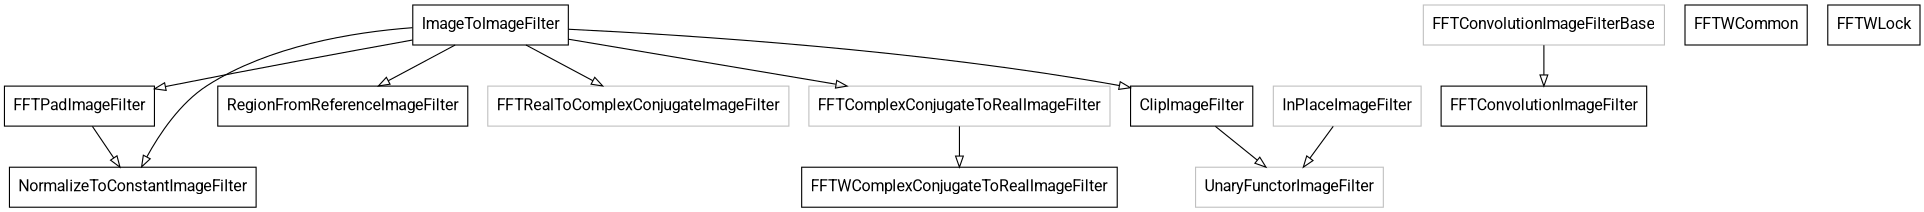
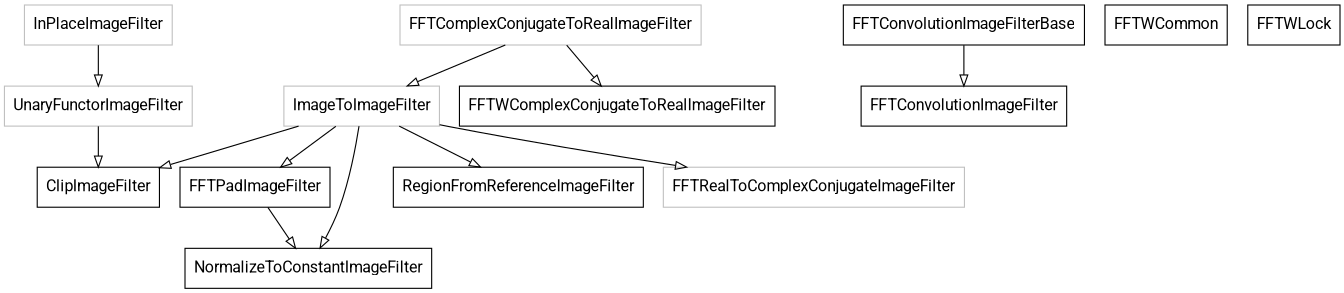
node "ImageToImageFilter": color black -> grey
node "FFTConvolutionImageFilterBase": color grey -> black
edge "ImageToImageFilter" -> "FFTComplexConjugateToRealImageFilter": reversed
edge "ClipImageFilter" -> "UnaryFunctorImageFilter": reversed
